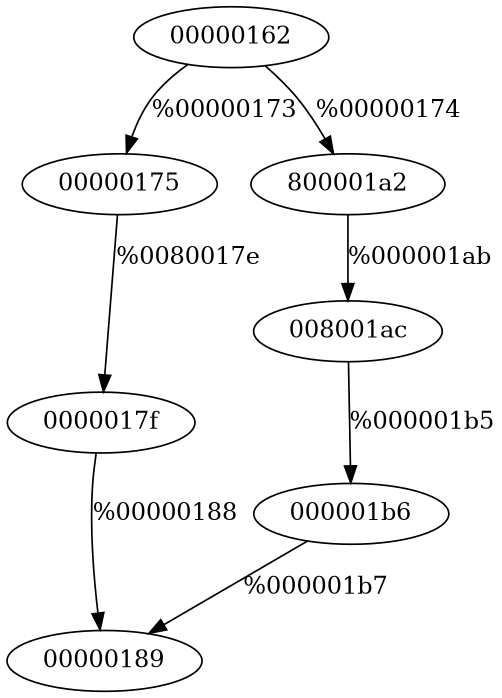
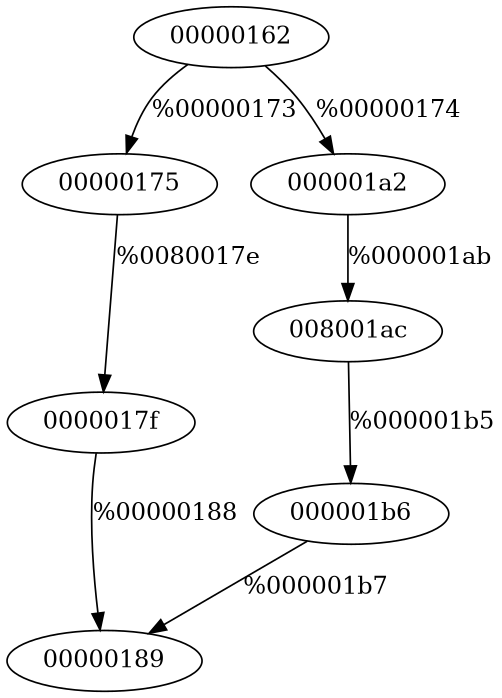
node "800001a2": label "800001a2" -> "000001a2"
